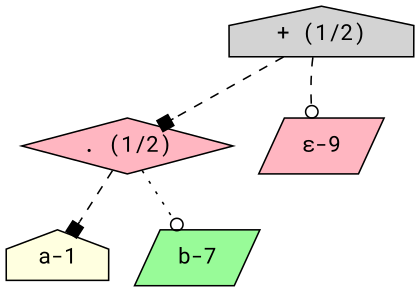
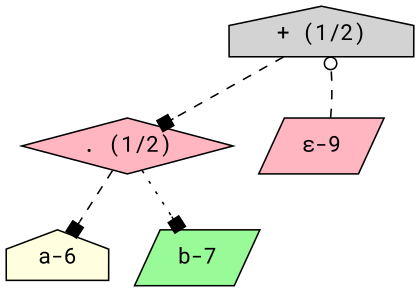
edge "+ (1/2)" -> "ε-9": reversed
edge ". (1/2)" -> "b-7": arrowhead odot -> box
node "a-1": label "a-1" -> "a-6"
